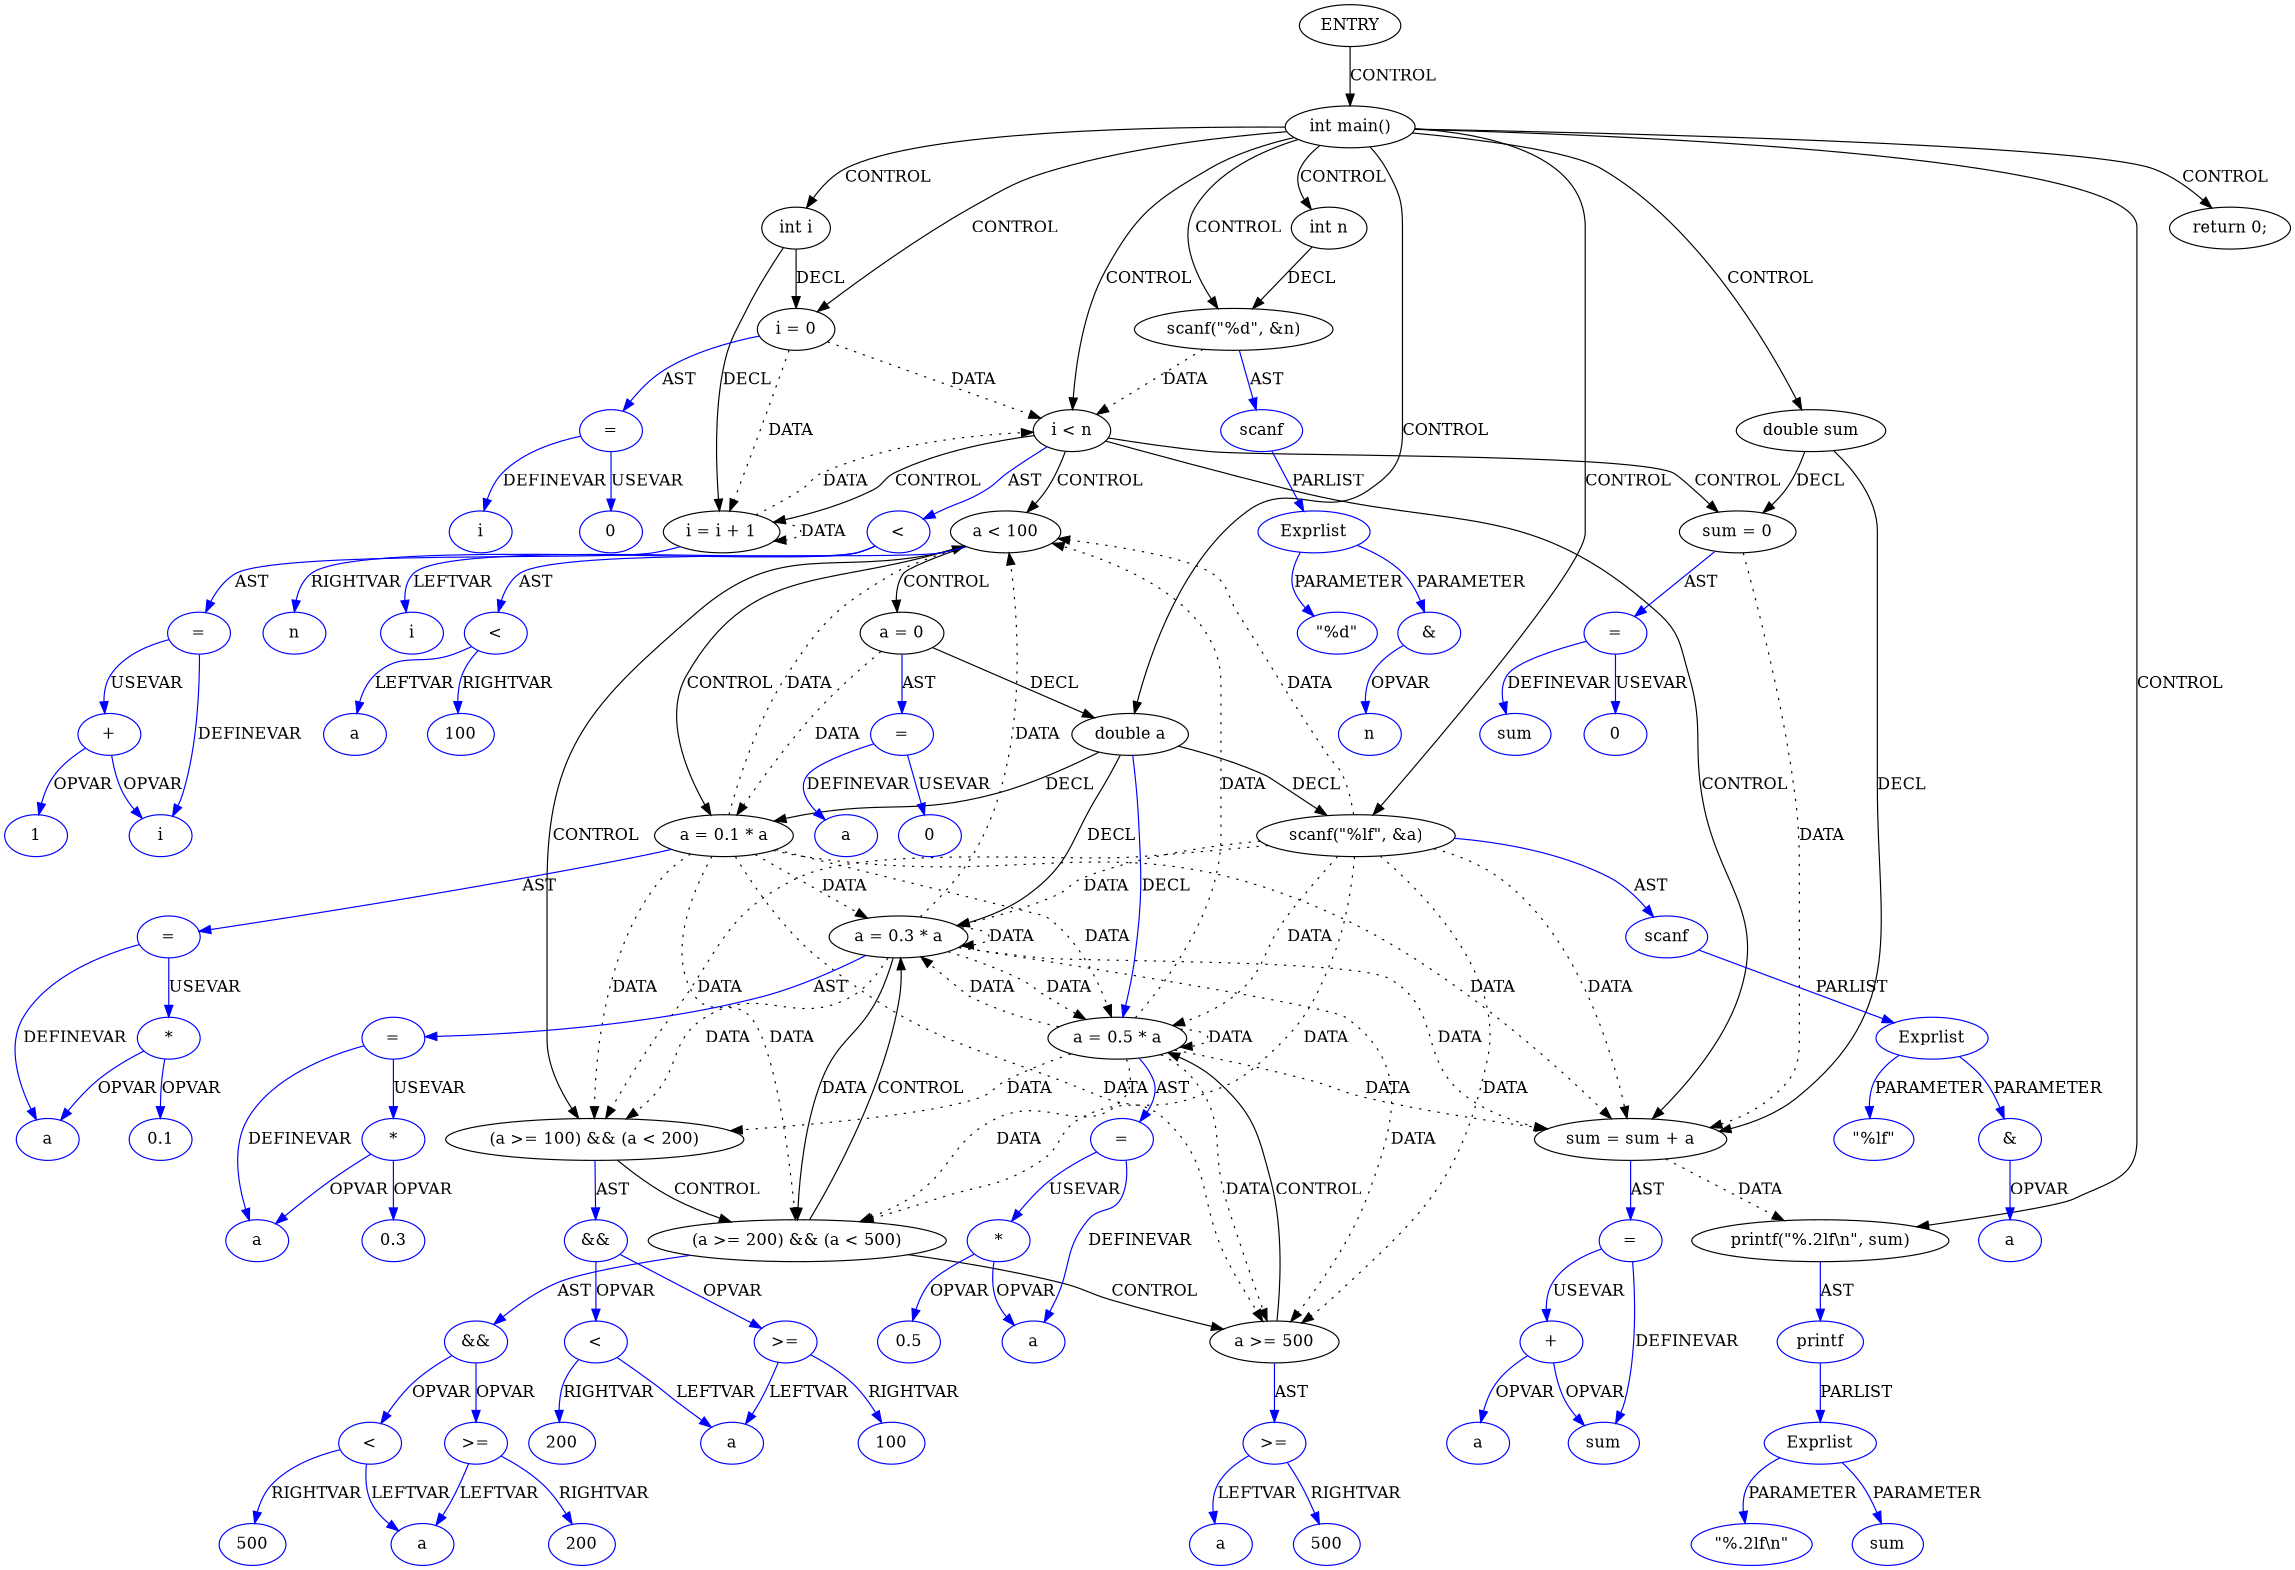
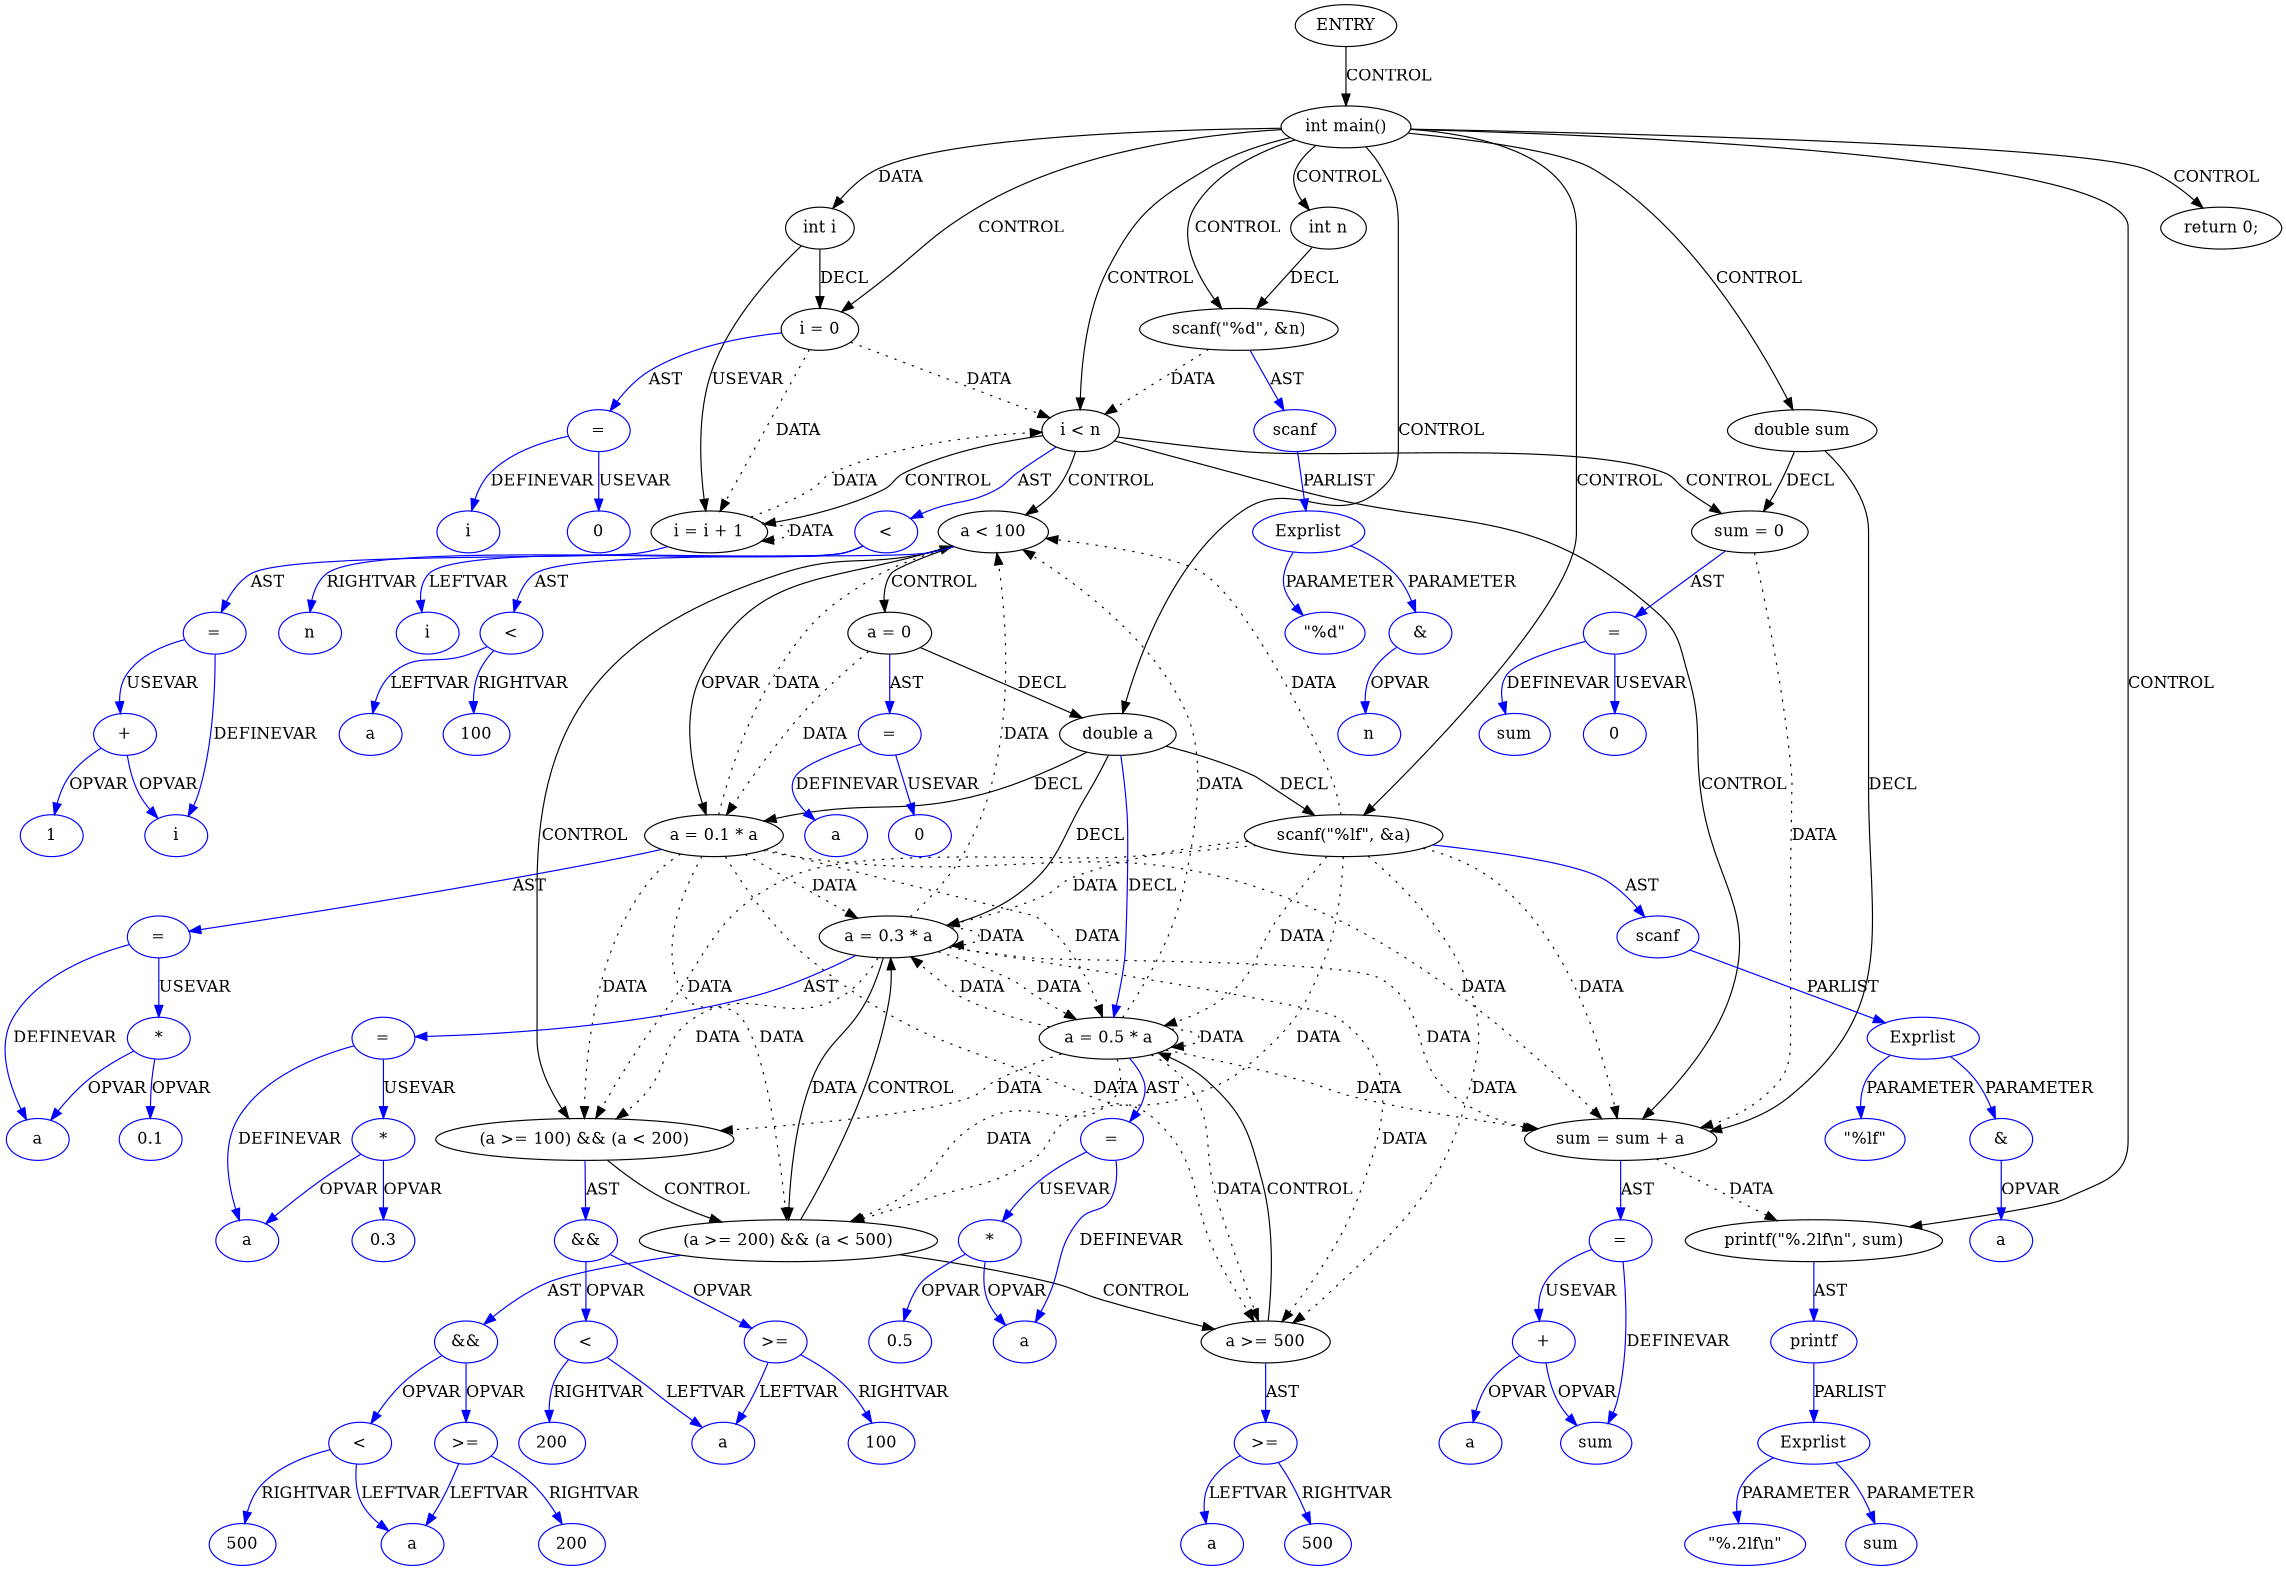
edge "int main()" -> "int i": label "CONTROL" -> "DATA"
edge "int i" -> "i = i + 1": label "DECL" -> "USEVAR"
edge "a < 100" -> "a = 0.1 * a": label "CONTROL" -> "OPVAR"
